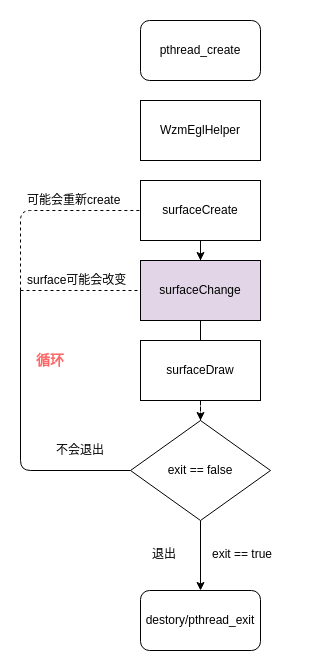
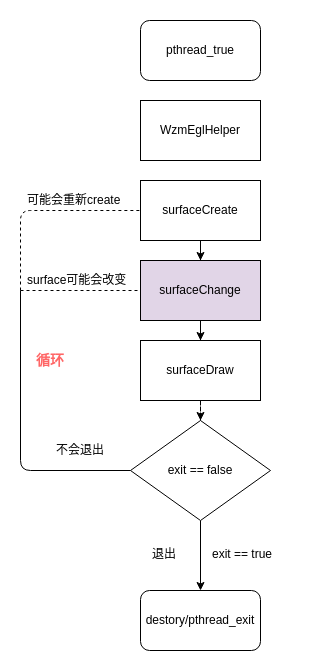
node "pthread_create": label "pthread_create" -> "pthread_true"
edge "surfaceChange" -- "surfaceDraw": arrowhead none -> classic
